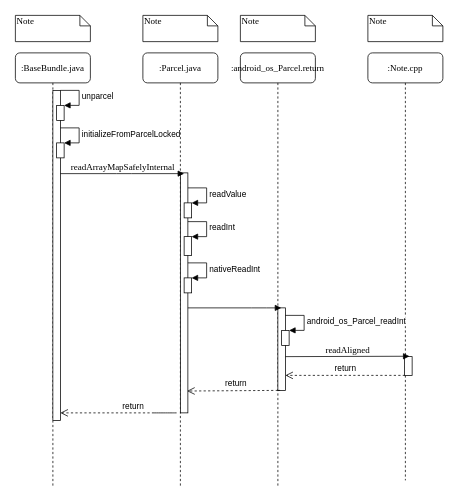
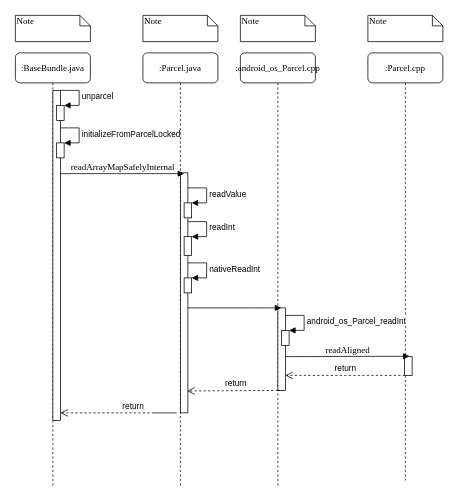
node ":android_os_Parcel.return": label ":android_os_Parcel.return" -> ":android_os_Parcel.cpp"
node ":Note.cpp": label ":Note.cpp" -> ":Parcel.cpp"
